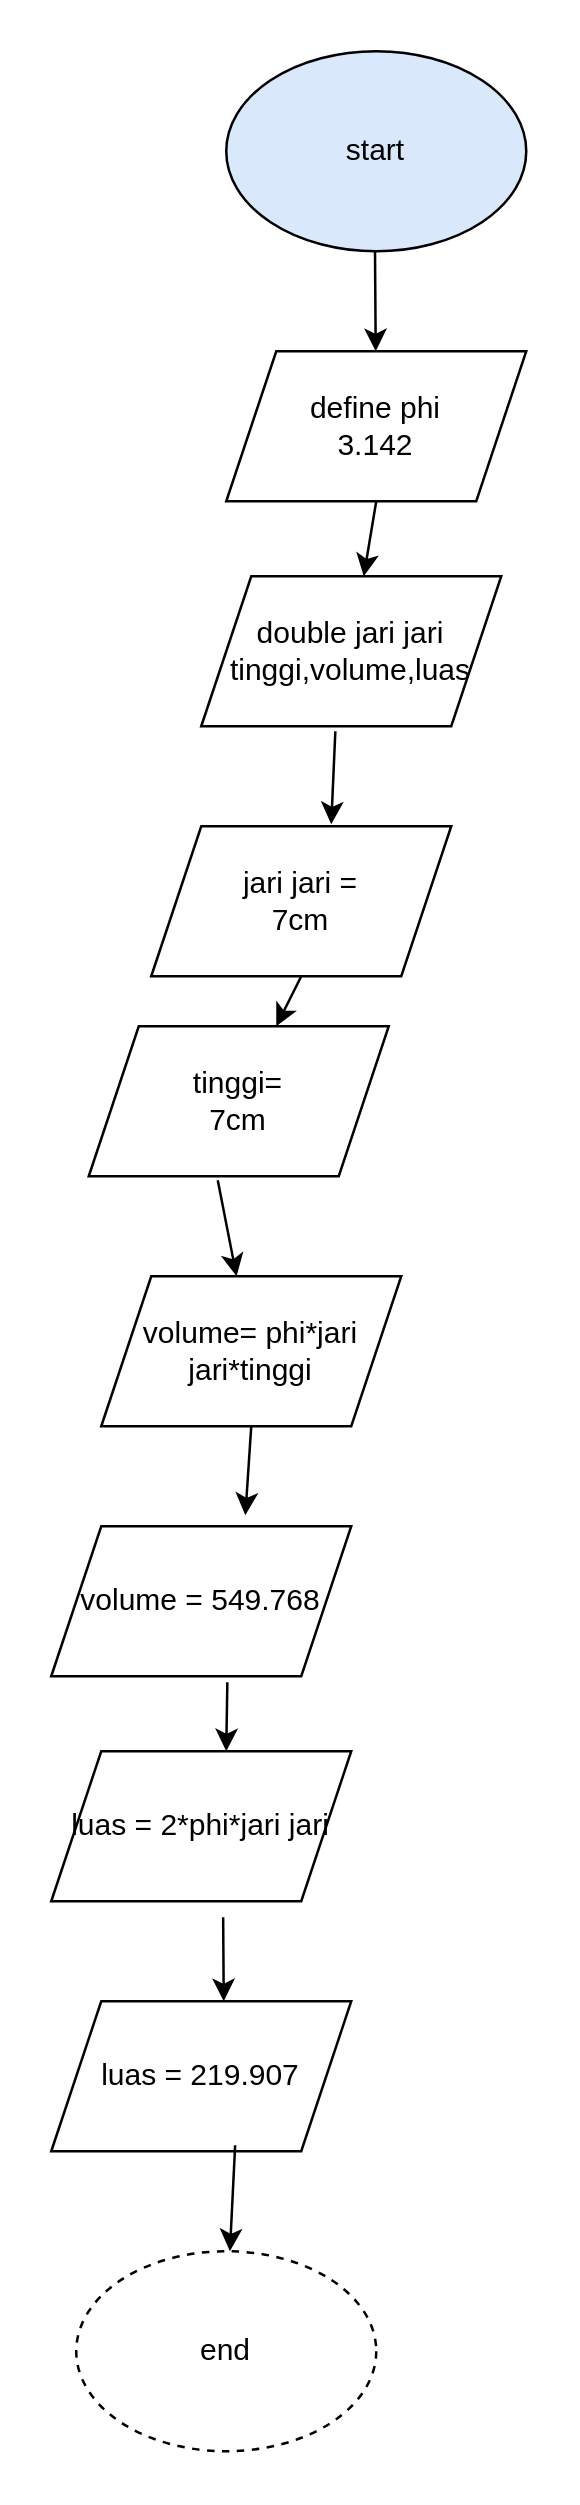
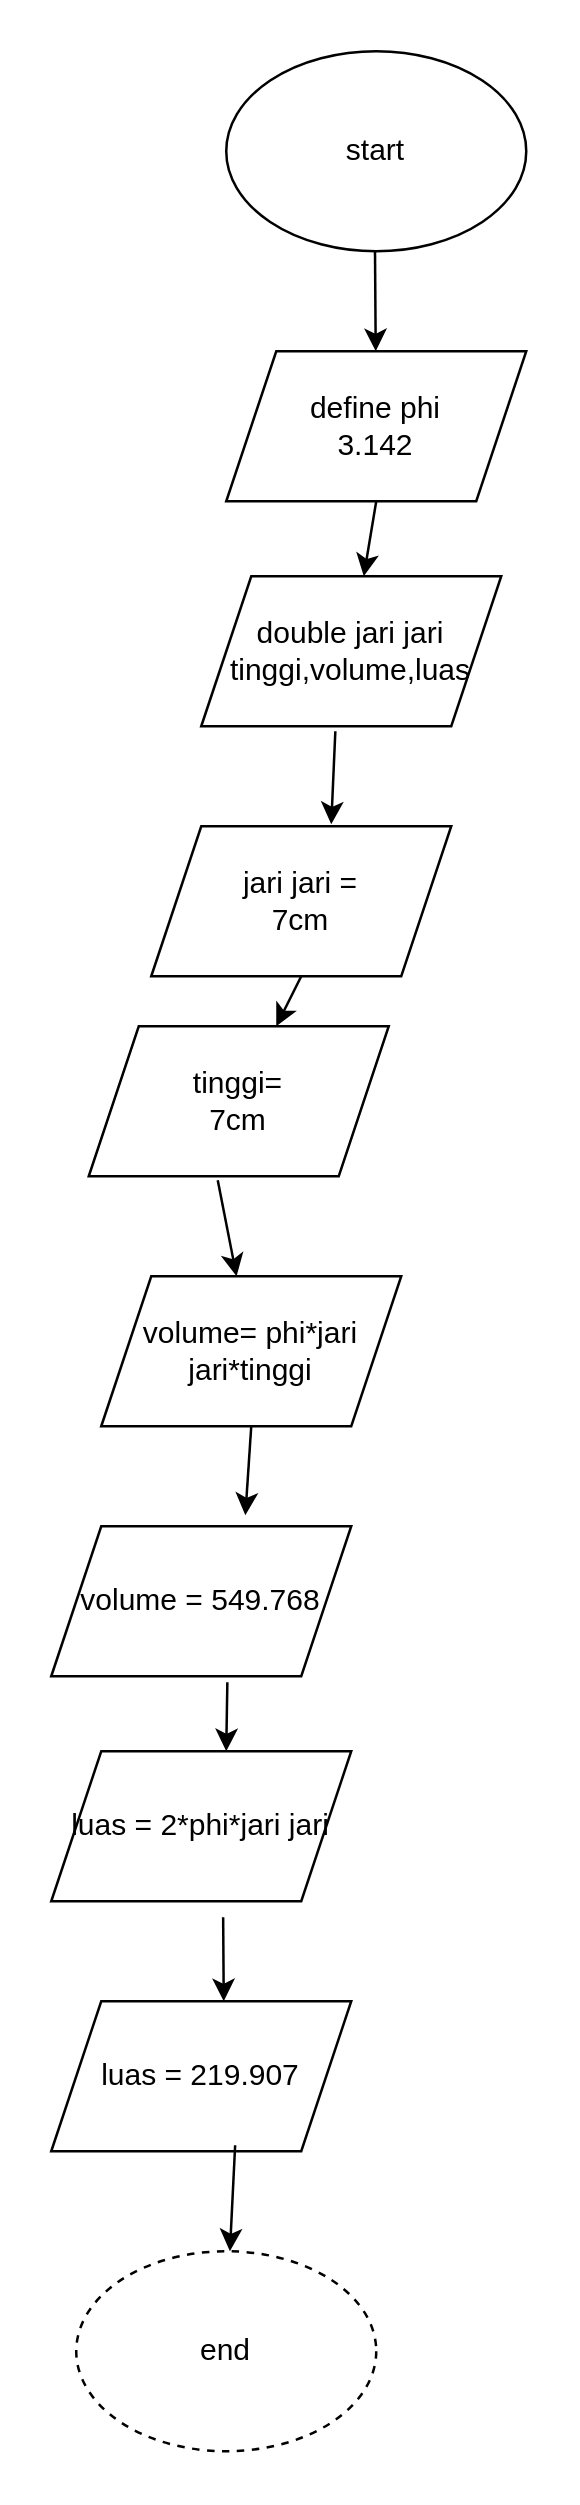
node "start": fillcolor #dae8fc -> #ffffff
